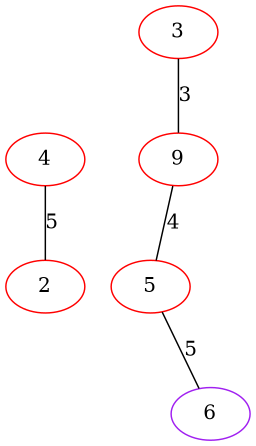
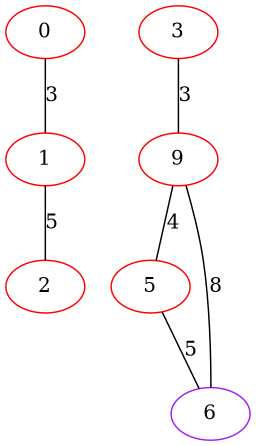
node "0": added
node "4": label "4" -> "1"
edge "9" -- "6": added, label "8"
